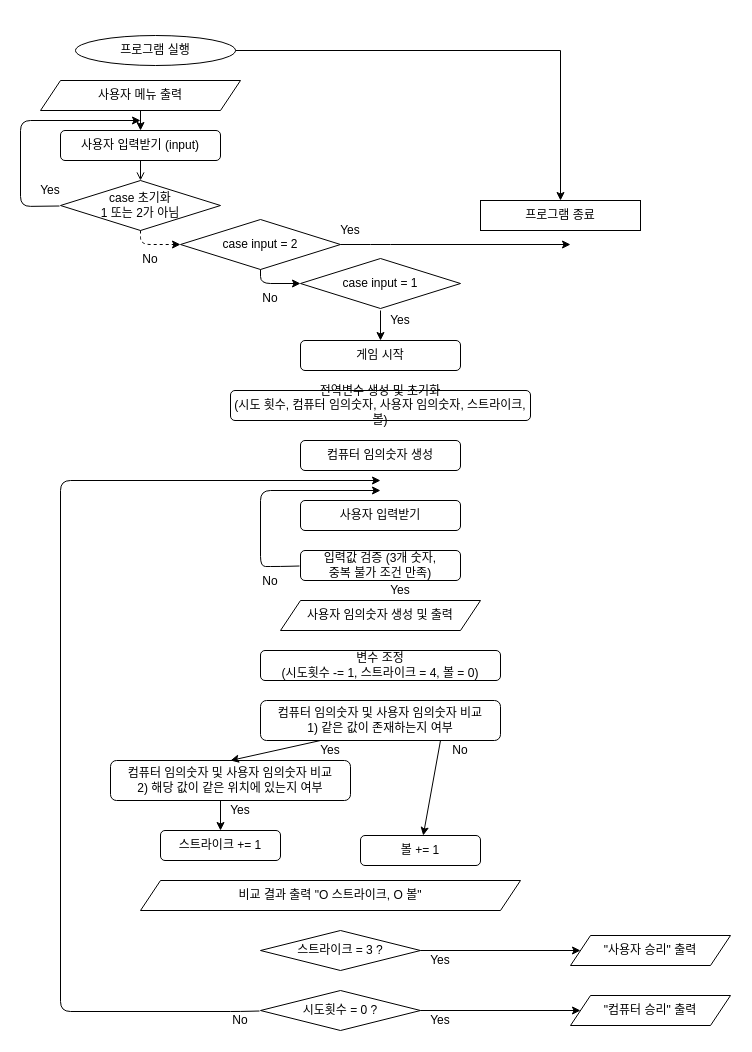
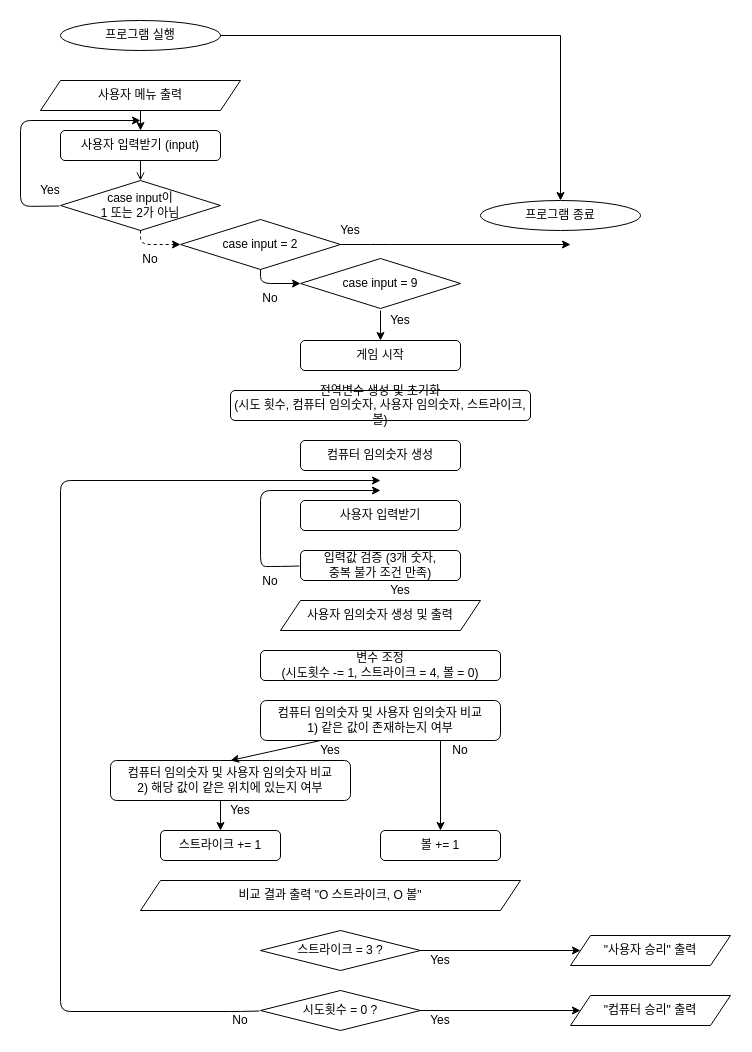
node "프로그램 실행": moved (156, 51) -> (141, 36)
node "case 초기화 1 또는 2가 아님": label "case 초기화 1 또는 2가 아님" -> "case input이 1 또는 2가 아님"
node "프로그램 종료": shape rectangle -> ellipse
node "case input = 1": label "case input = 1" -> "case input = 9"
node "볼 += 1": moved (421, 851) -> (441, 846)
